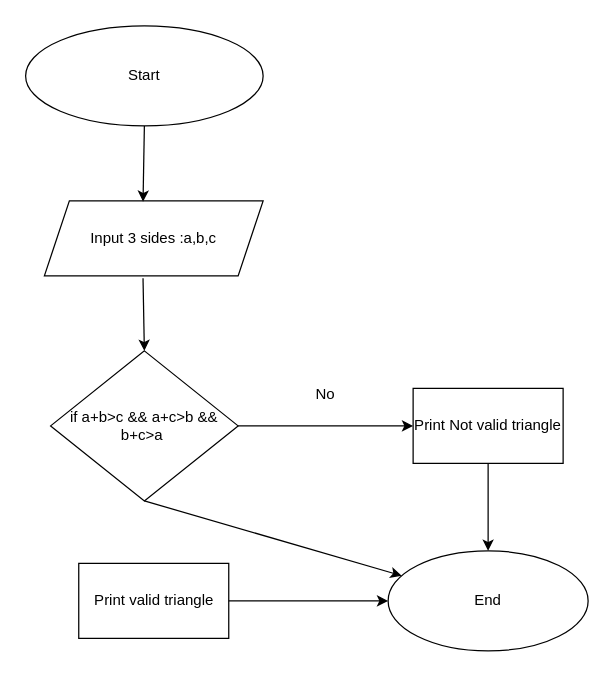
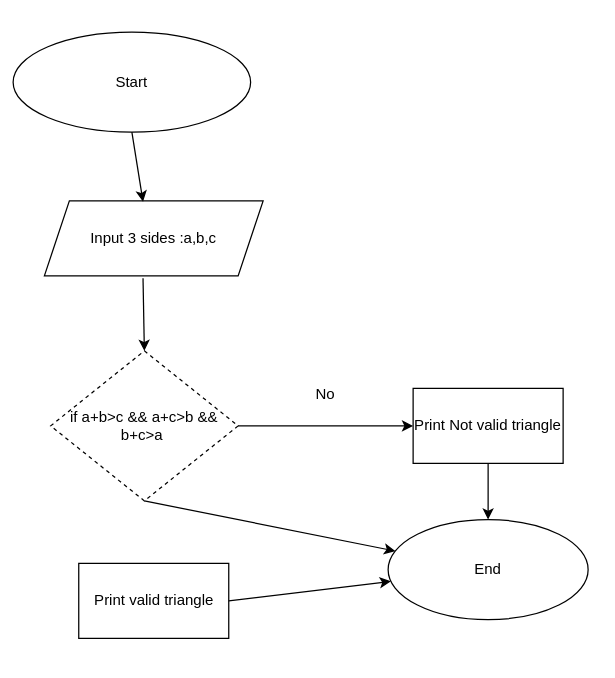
node "Start": moved (144, 76) -> (132, 82)
node "if a+b>c && a+c>b && b+c>a": style solid -> dashed
node "End": moved (488, 601) -> (488, 569)
